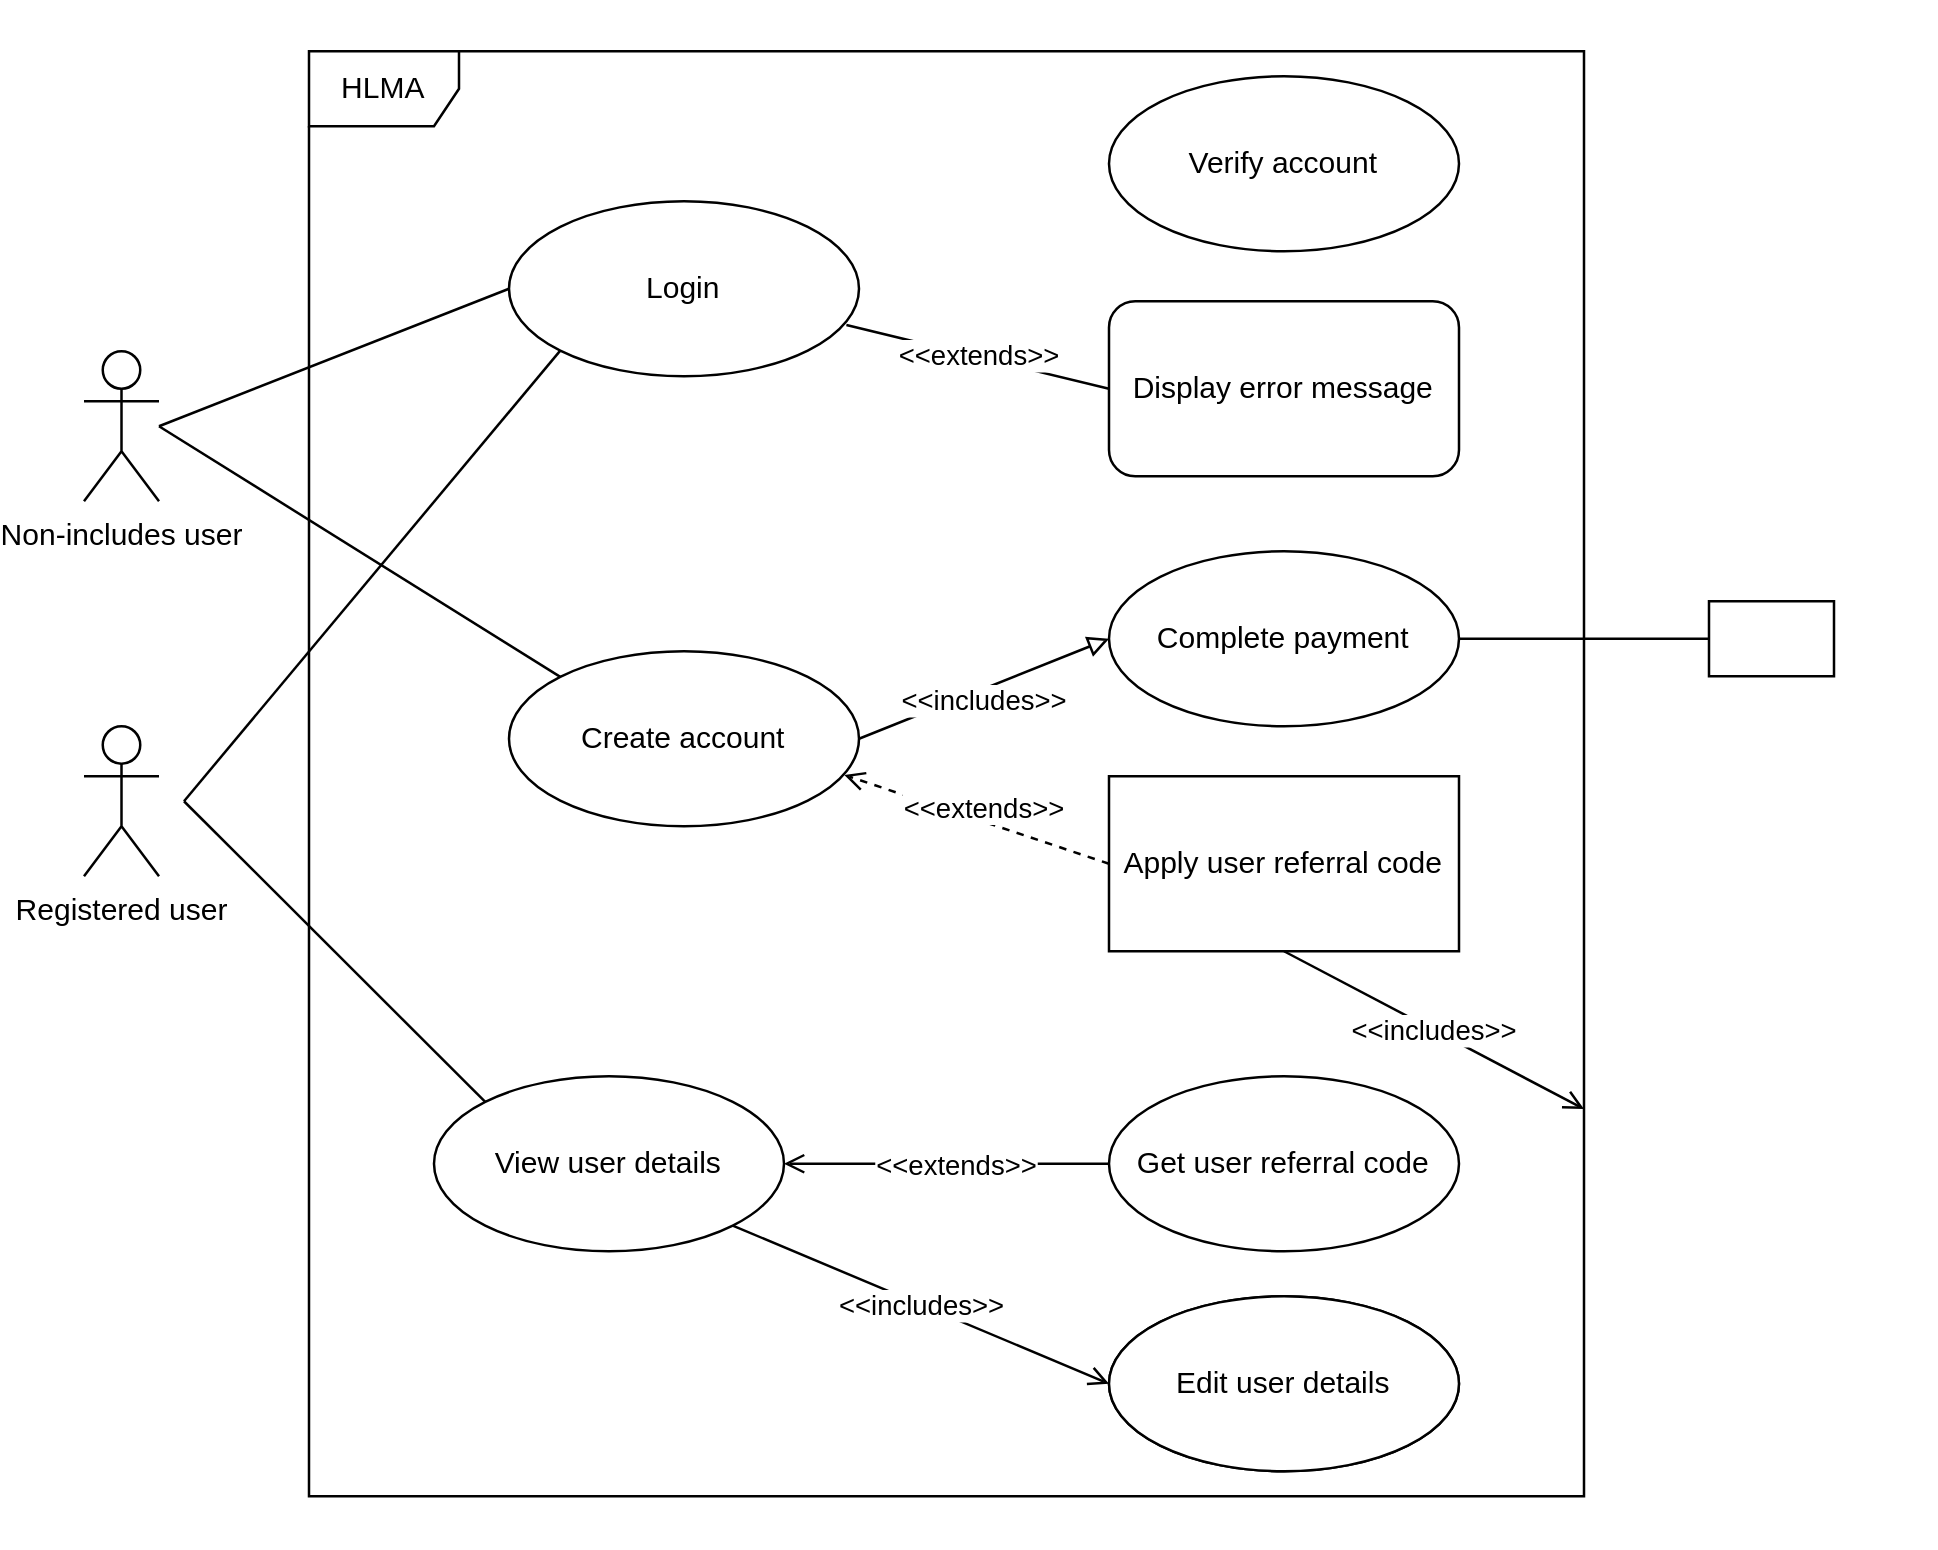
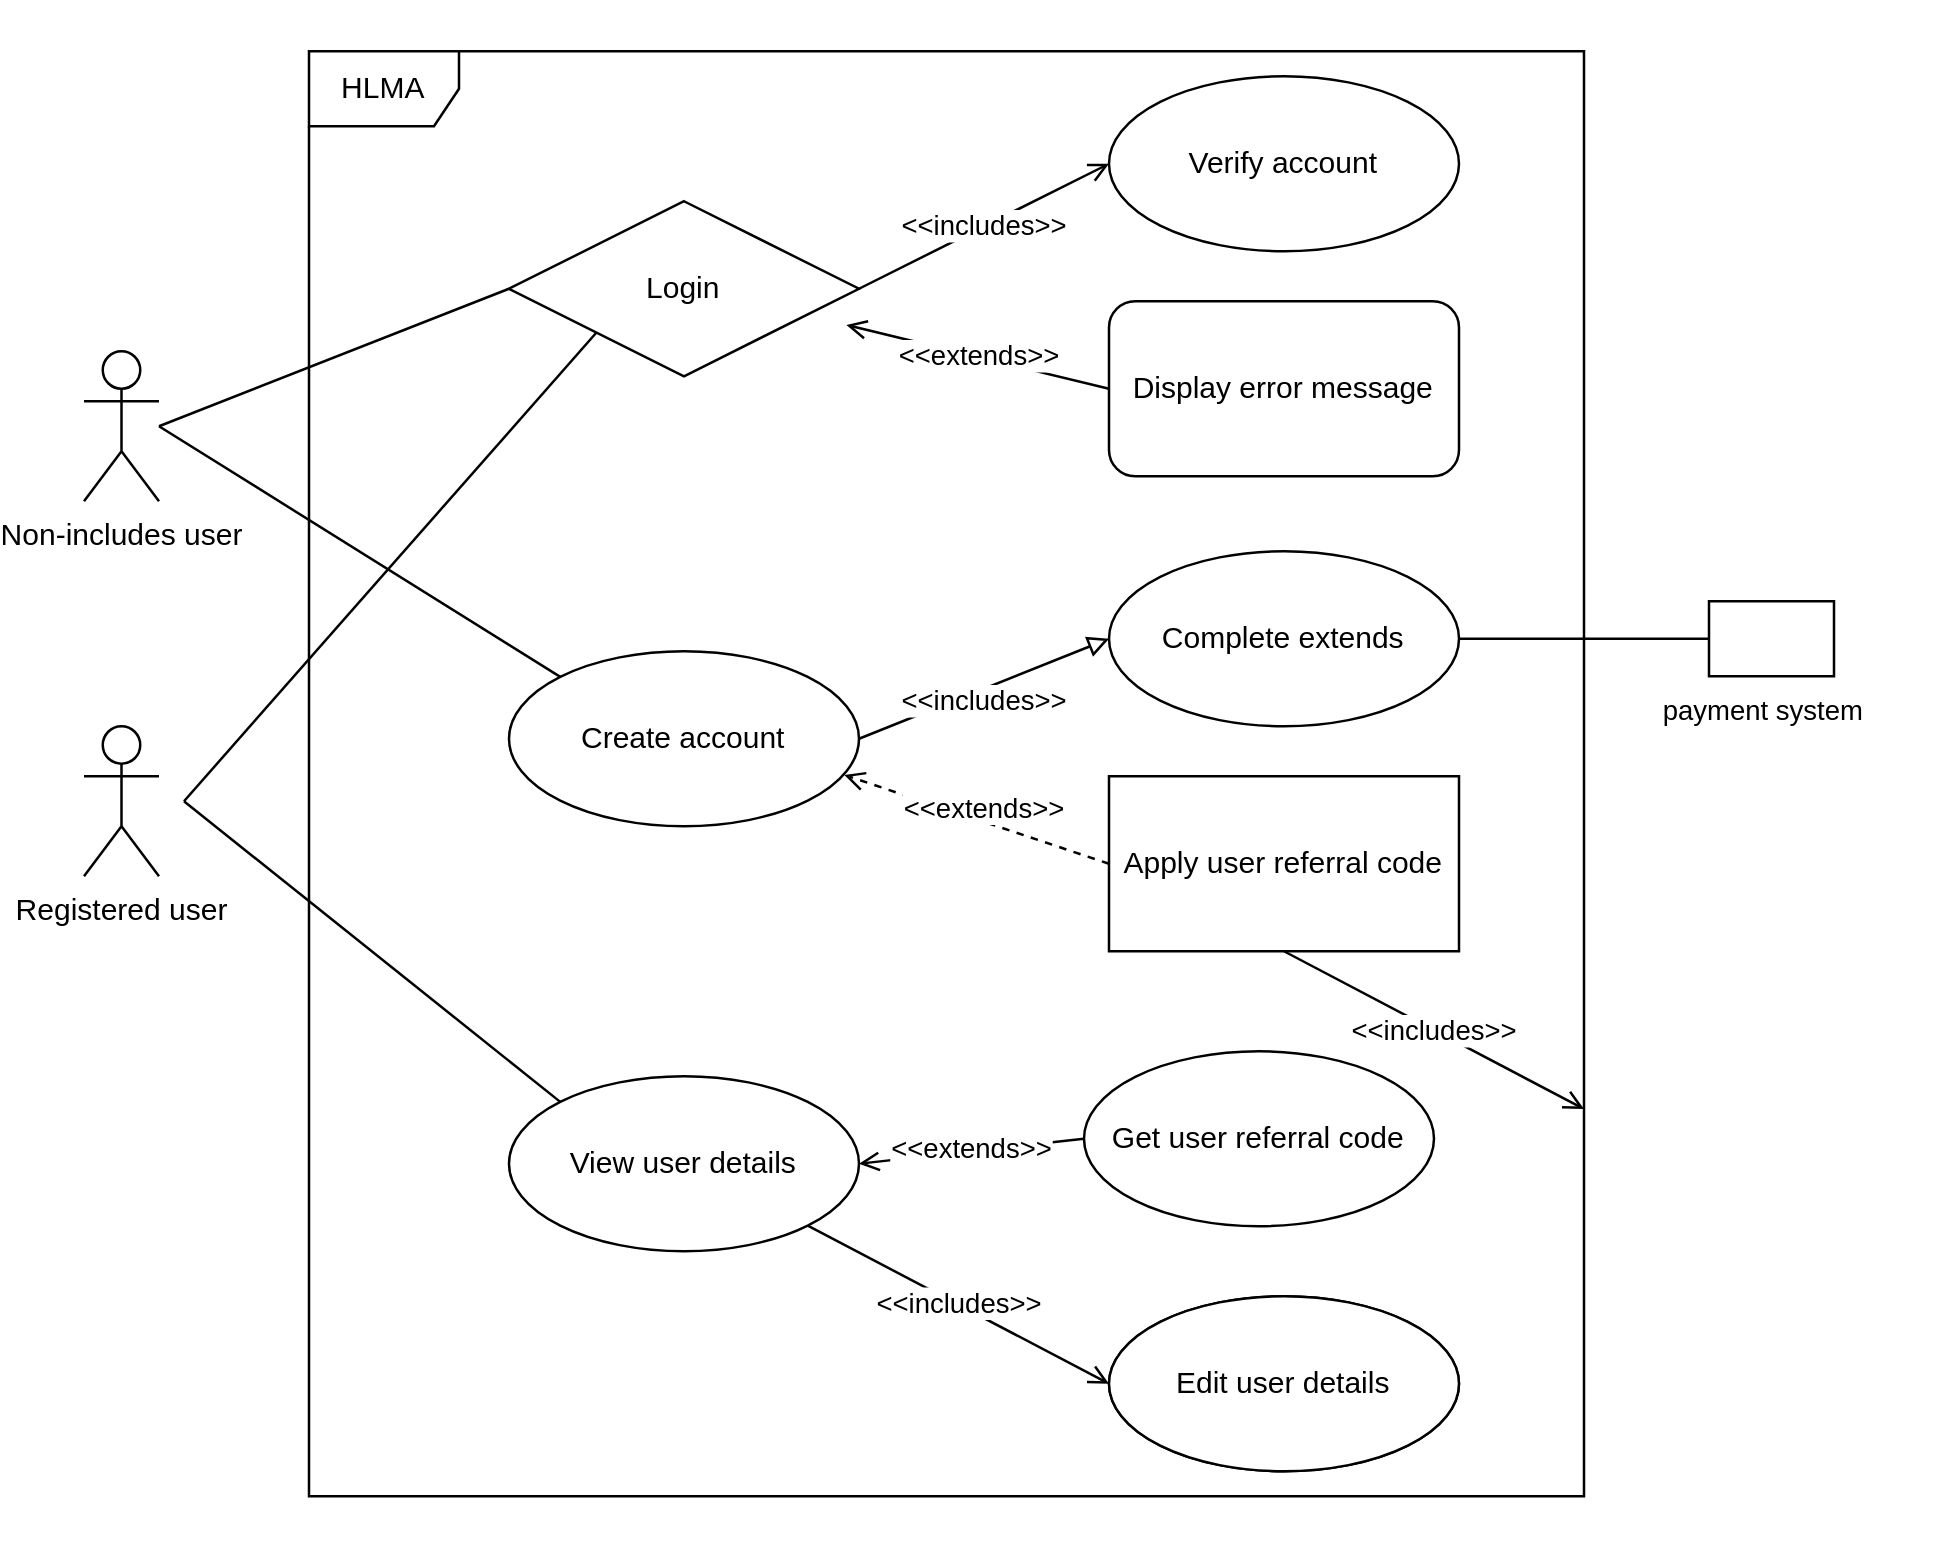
edge "Login" -> "Verify account": added, label "<<includes>>"
node "Login": shape ellipse -> diamond
edge "Login" -- "Display error message": arrowhead none -> open
node "Complete payment": label "Complete payment" -> "Complete extends"
node "payment system": added
node "View user details": moved (609, 1164) -> (684, 1164)
node "Get user referral code": moved (1284, 1164) -> (1259, 1139)
